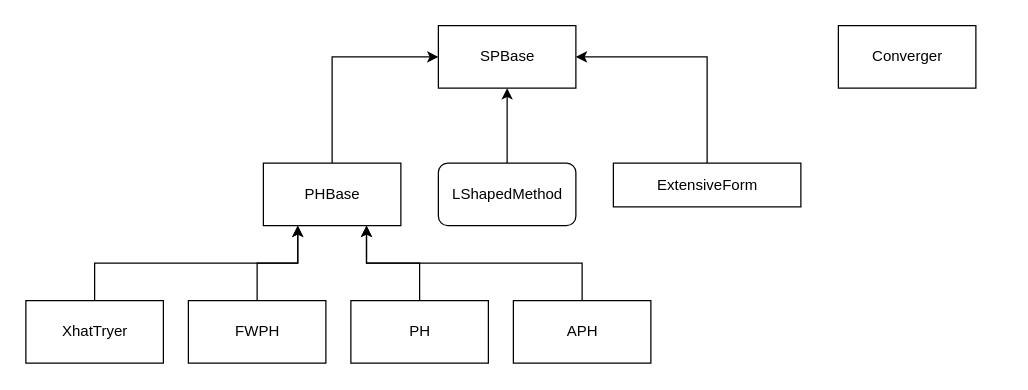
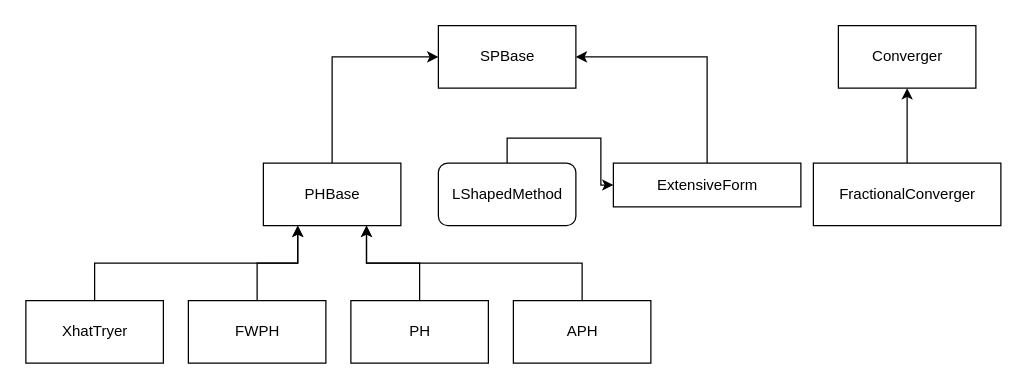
edge "LShapedMethod" -> "SPBase": now "LShapedMethod" -> "ExtensiveForm"
edge "FractionalConverger" -> "Converger": added
node "FractionalConverger": added
